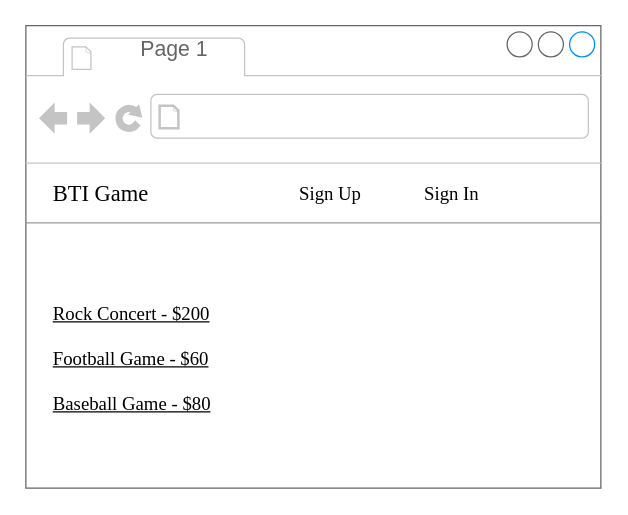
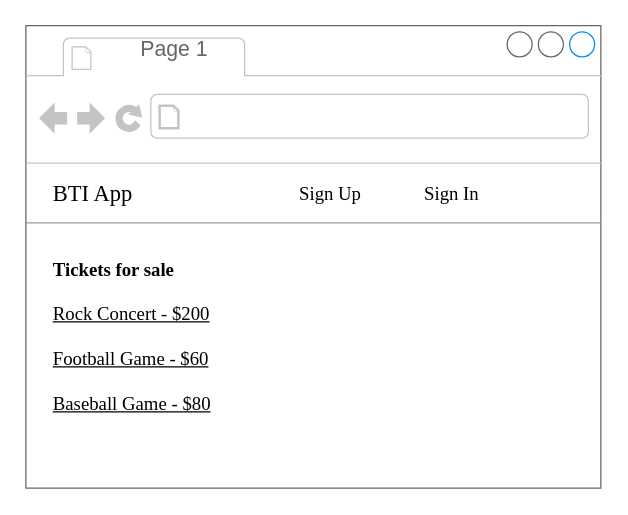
node "BTI Game": label "BTI Game" -> "BTI App"
node "Tickets for sale": added
